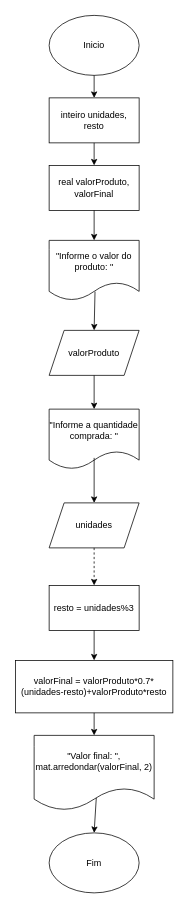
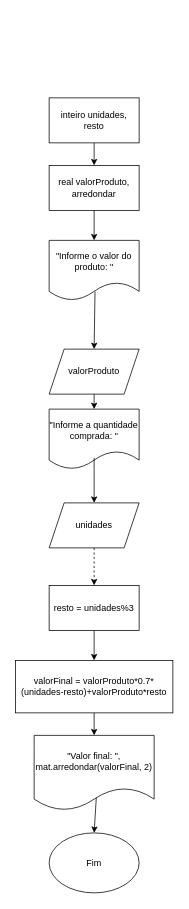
node "Inicio": removed
edge "Inicio" -> "inteiro unidades, resto": removed
node "real valorProduto, valorFinal": label "real valorProduto, valorFinal" -> "real valorProduto, arredondar"
node "valorProduto": moved (94, 353) -> (94, 372)
